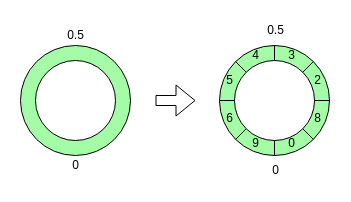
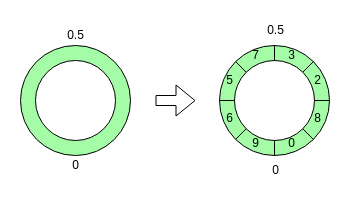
node "4": label "4" -> "7"
